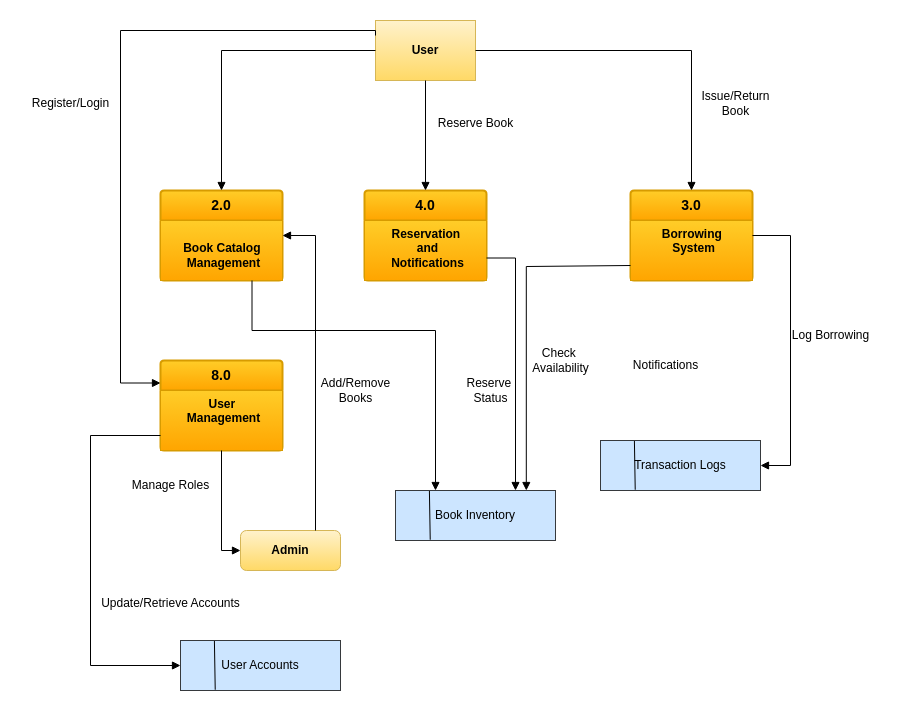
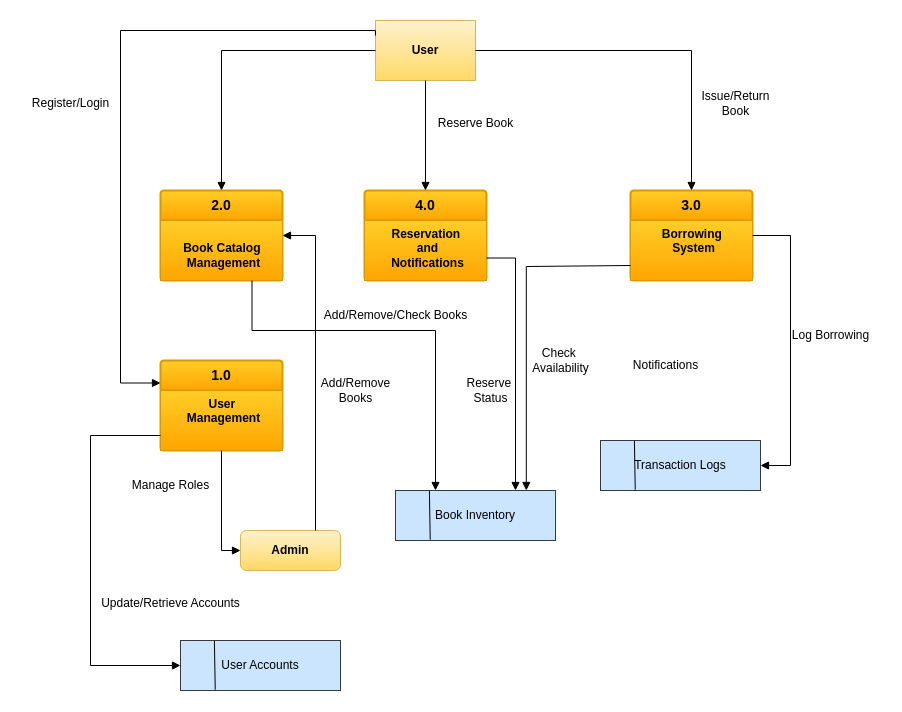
node "Add/Remove/Check Books": added
node "8.0": label "8.0" -> "1.0"
